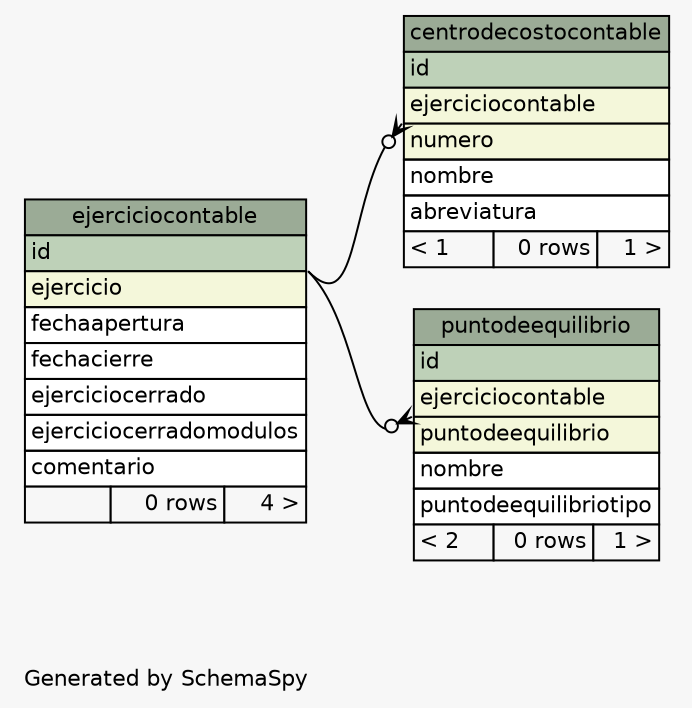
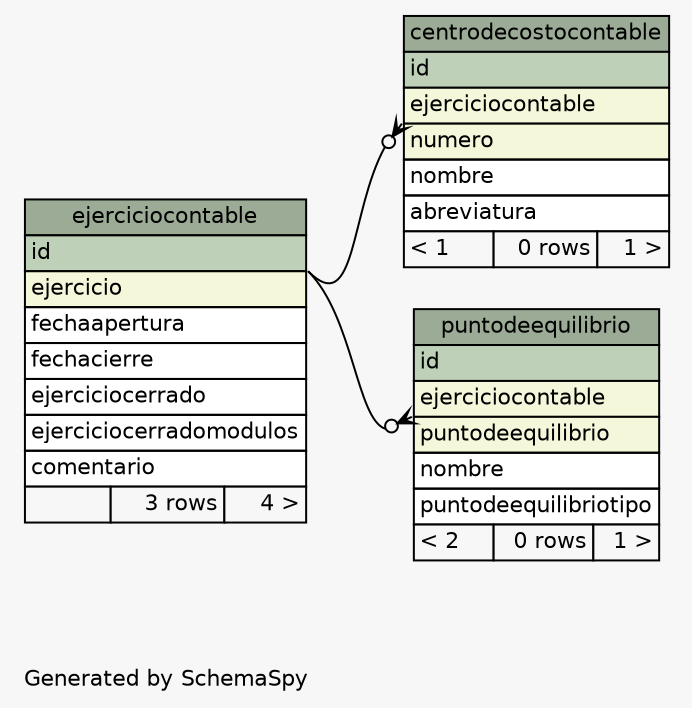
node "ejerciciocontable": text "0 rows" -> "3 rows"
